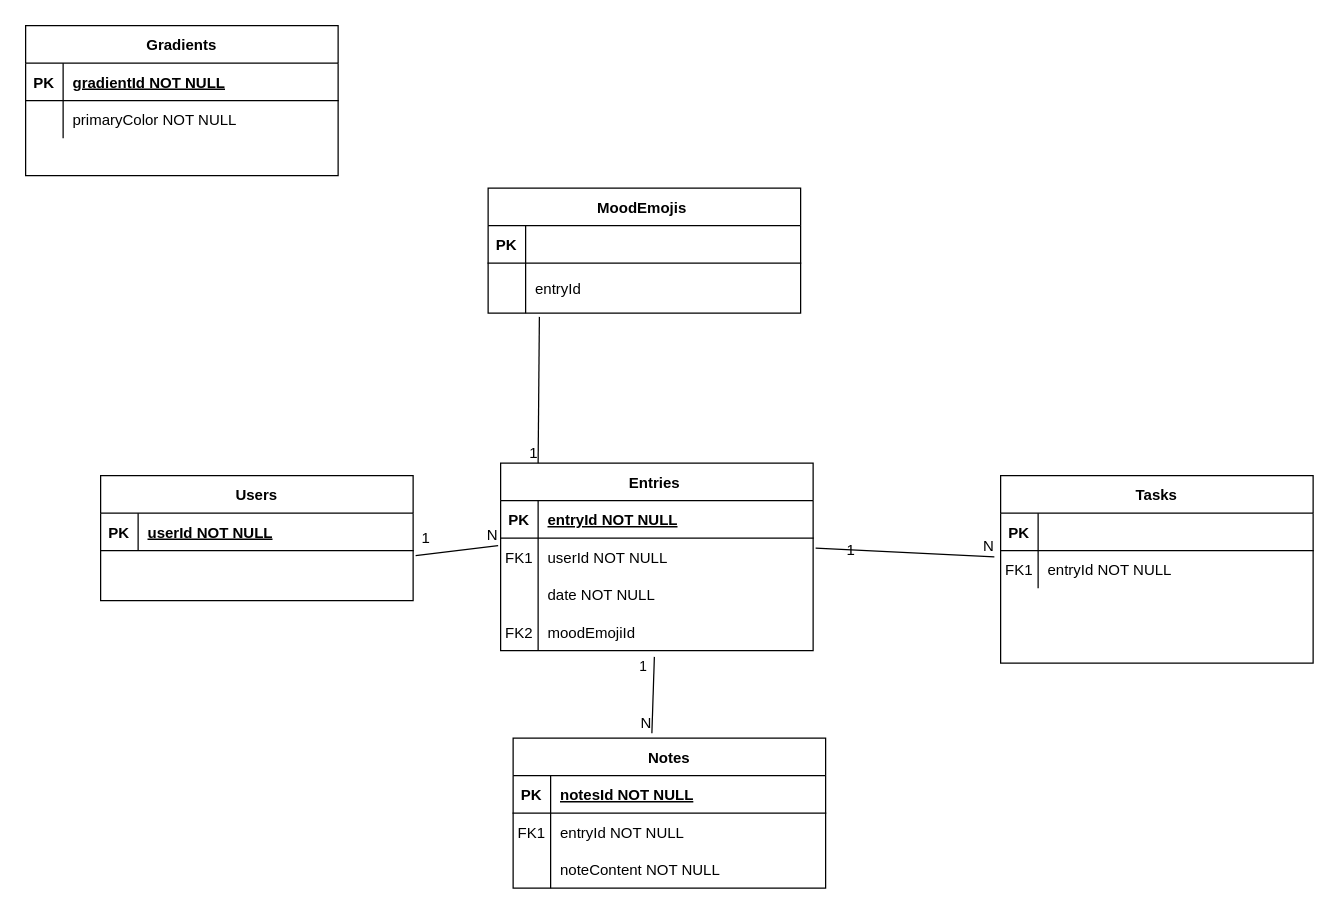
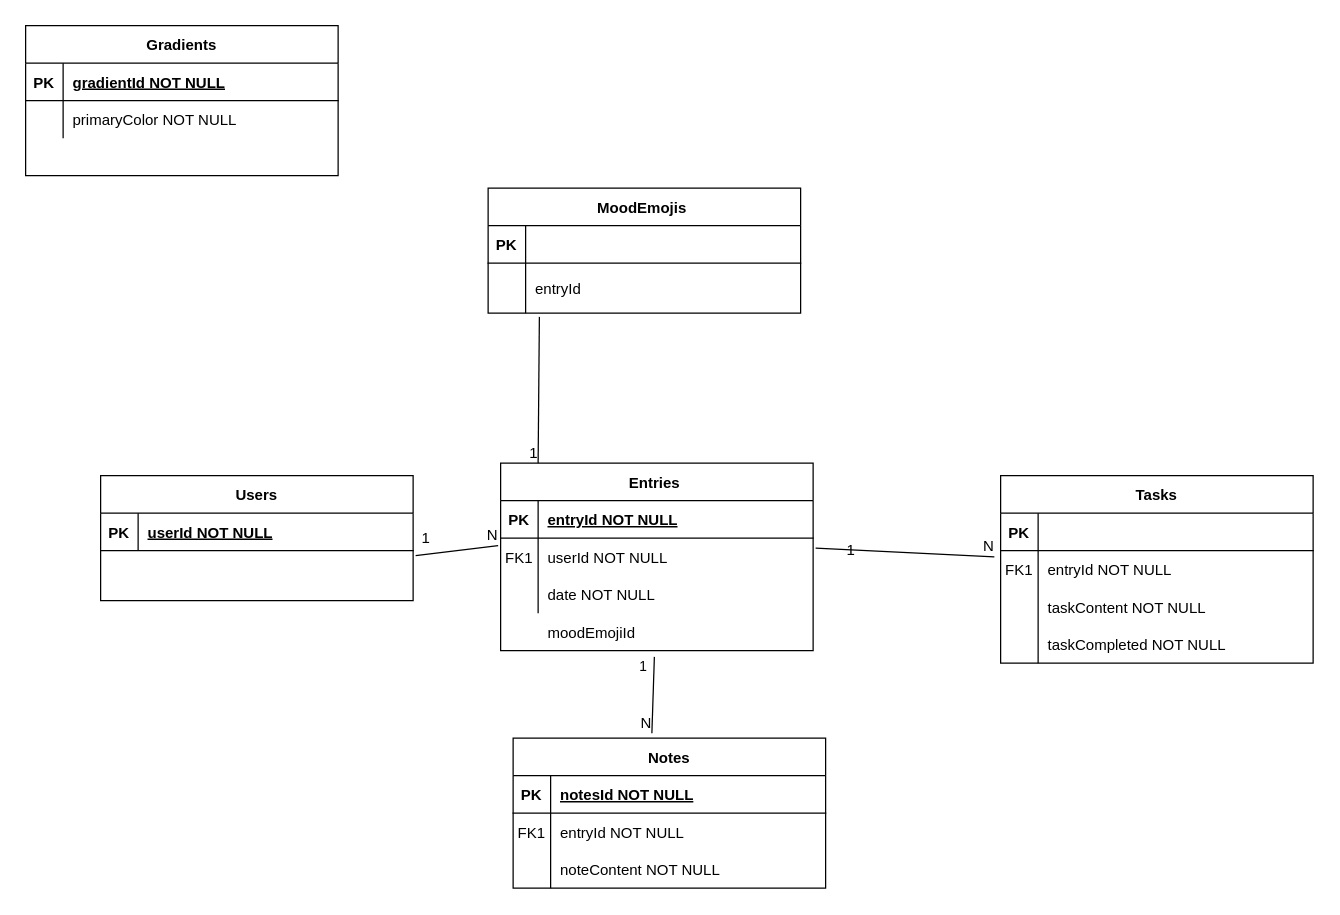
node "taskContent NOT NULL": added
node "FK2": removed
node "taskCompleted NOT NULL": added
